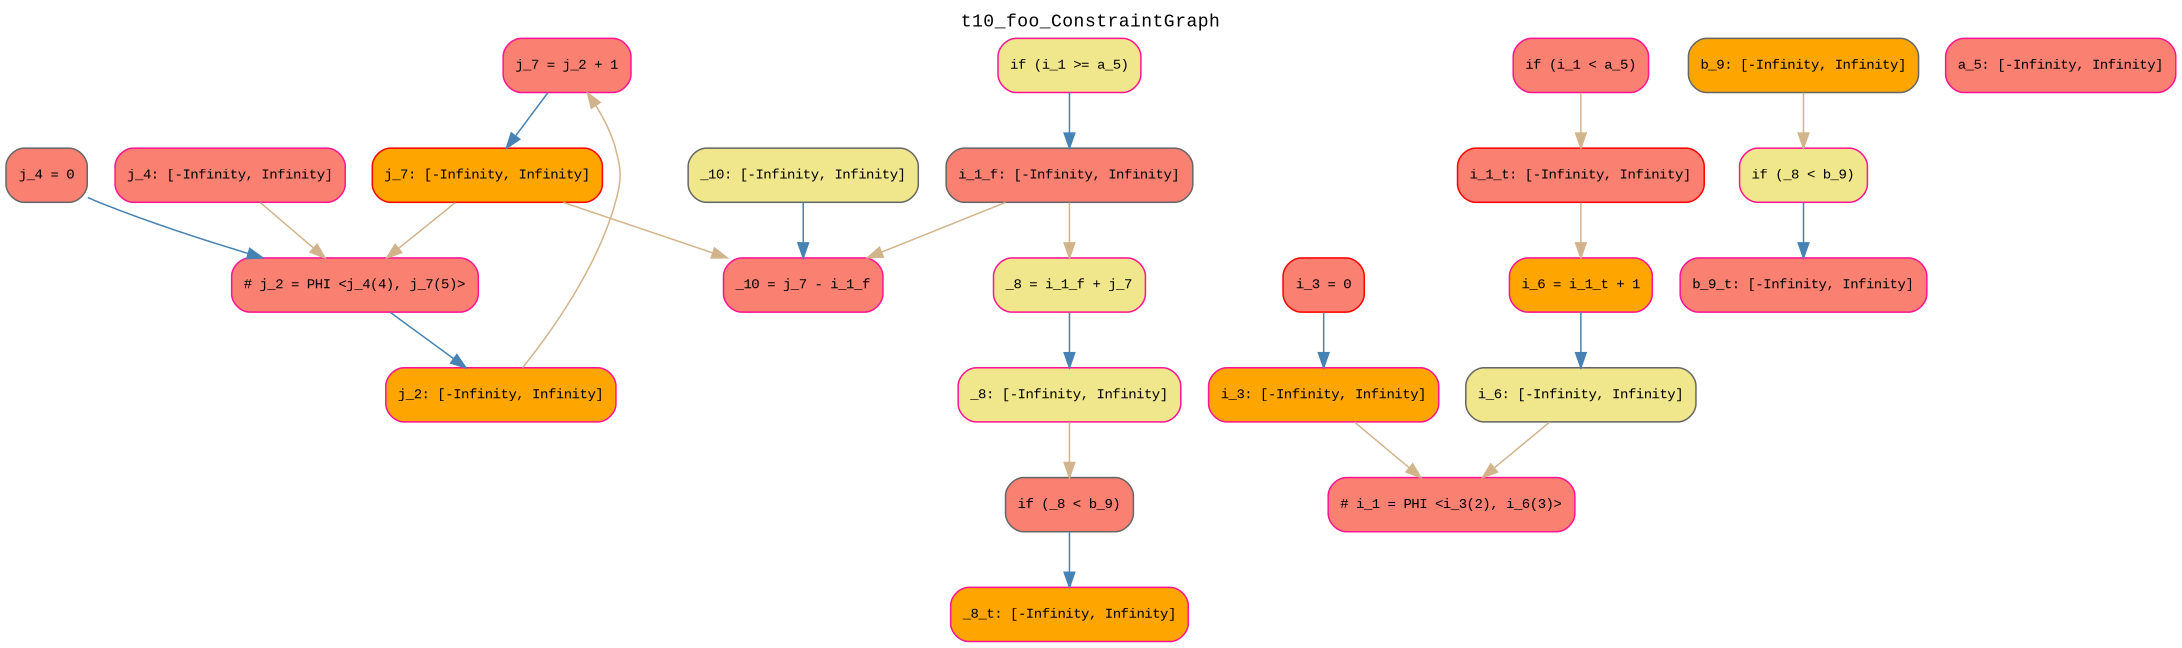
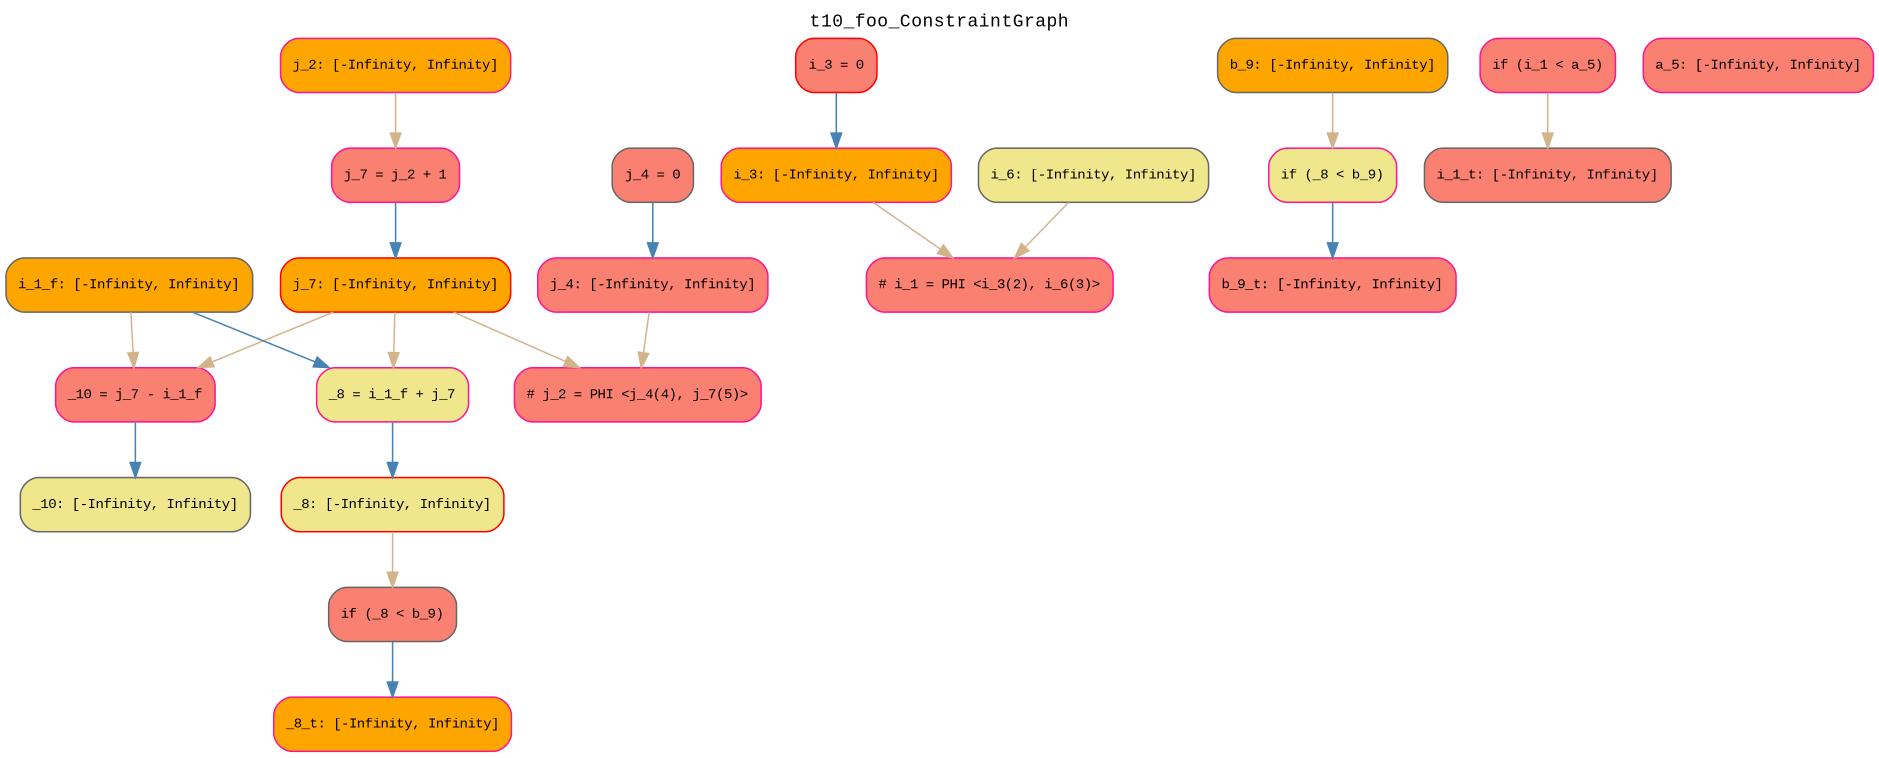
node "if (i_1 >= a_5)": removed
node "i_1_f: [-Infinity, Infinity]": fillcolor salmon -> orange
node "i_1_t: [-Infinity, Infinity]": color red -> gray40
edge "_10: [-Infinity, Infinity]" -> "_10 = j_7 - i_1_f": reversed
edge "i_1_f: [-Infinity, Infinity]" -> "_8 = i_1_f + j_7": color tan -> steelblue
edge "j_4 = 0" -> "# j_2 = PHI <j_4(4), j_7(5)>": now "j_4 = 0" -> "j_4: [-Infinity, Infinity]"
node "i_6 = i_1_t + 1": removed
edge "j_7: [-Infinity, Infinity]" -> "_8 = i_1_f + j_7": added
edge "# j_2 = PHI <j_4(4), j_7(5)>" -> "j_2: [-Infinity, Infinity]": removed
node "_8: [-Infinity, Infinity]": color deeppink -> red
